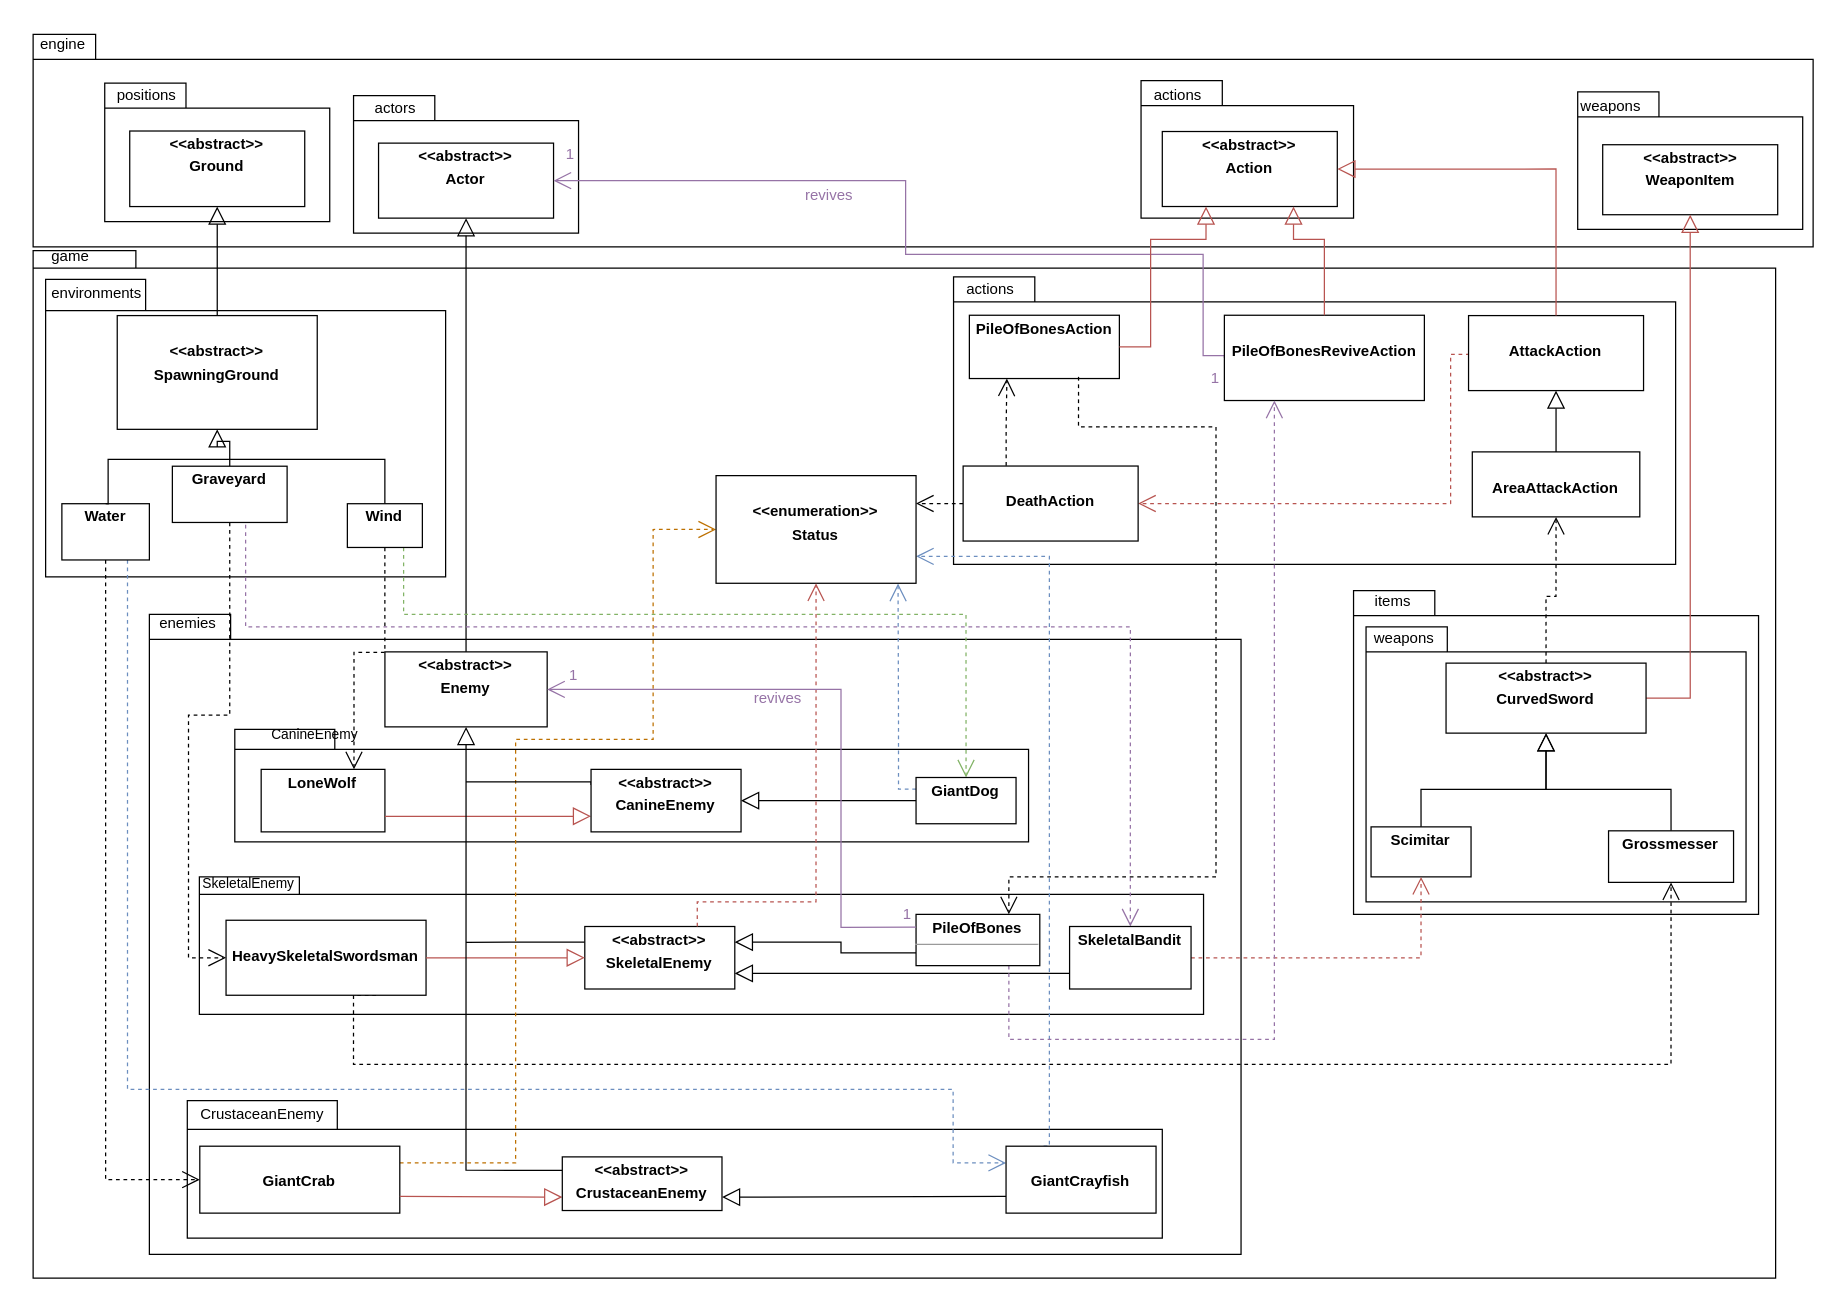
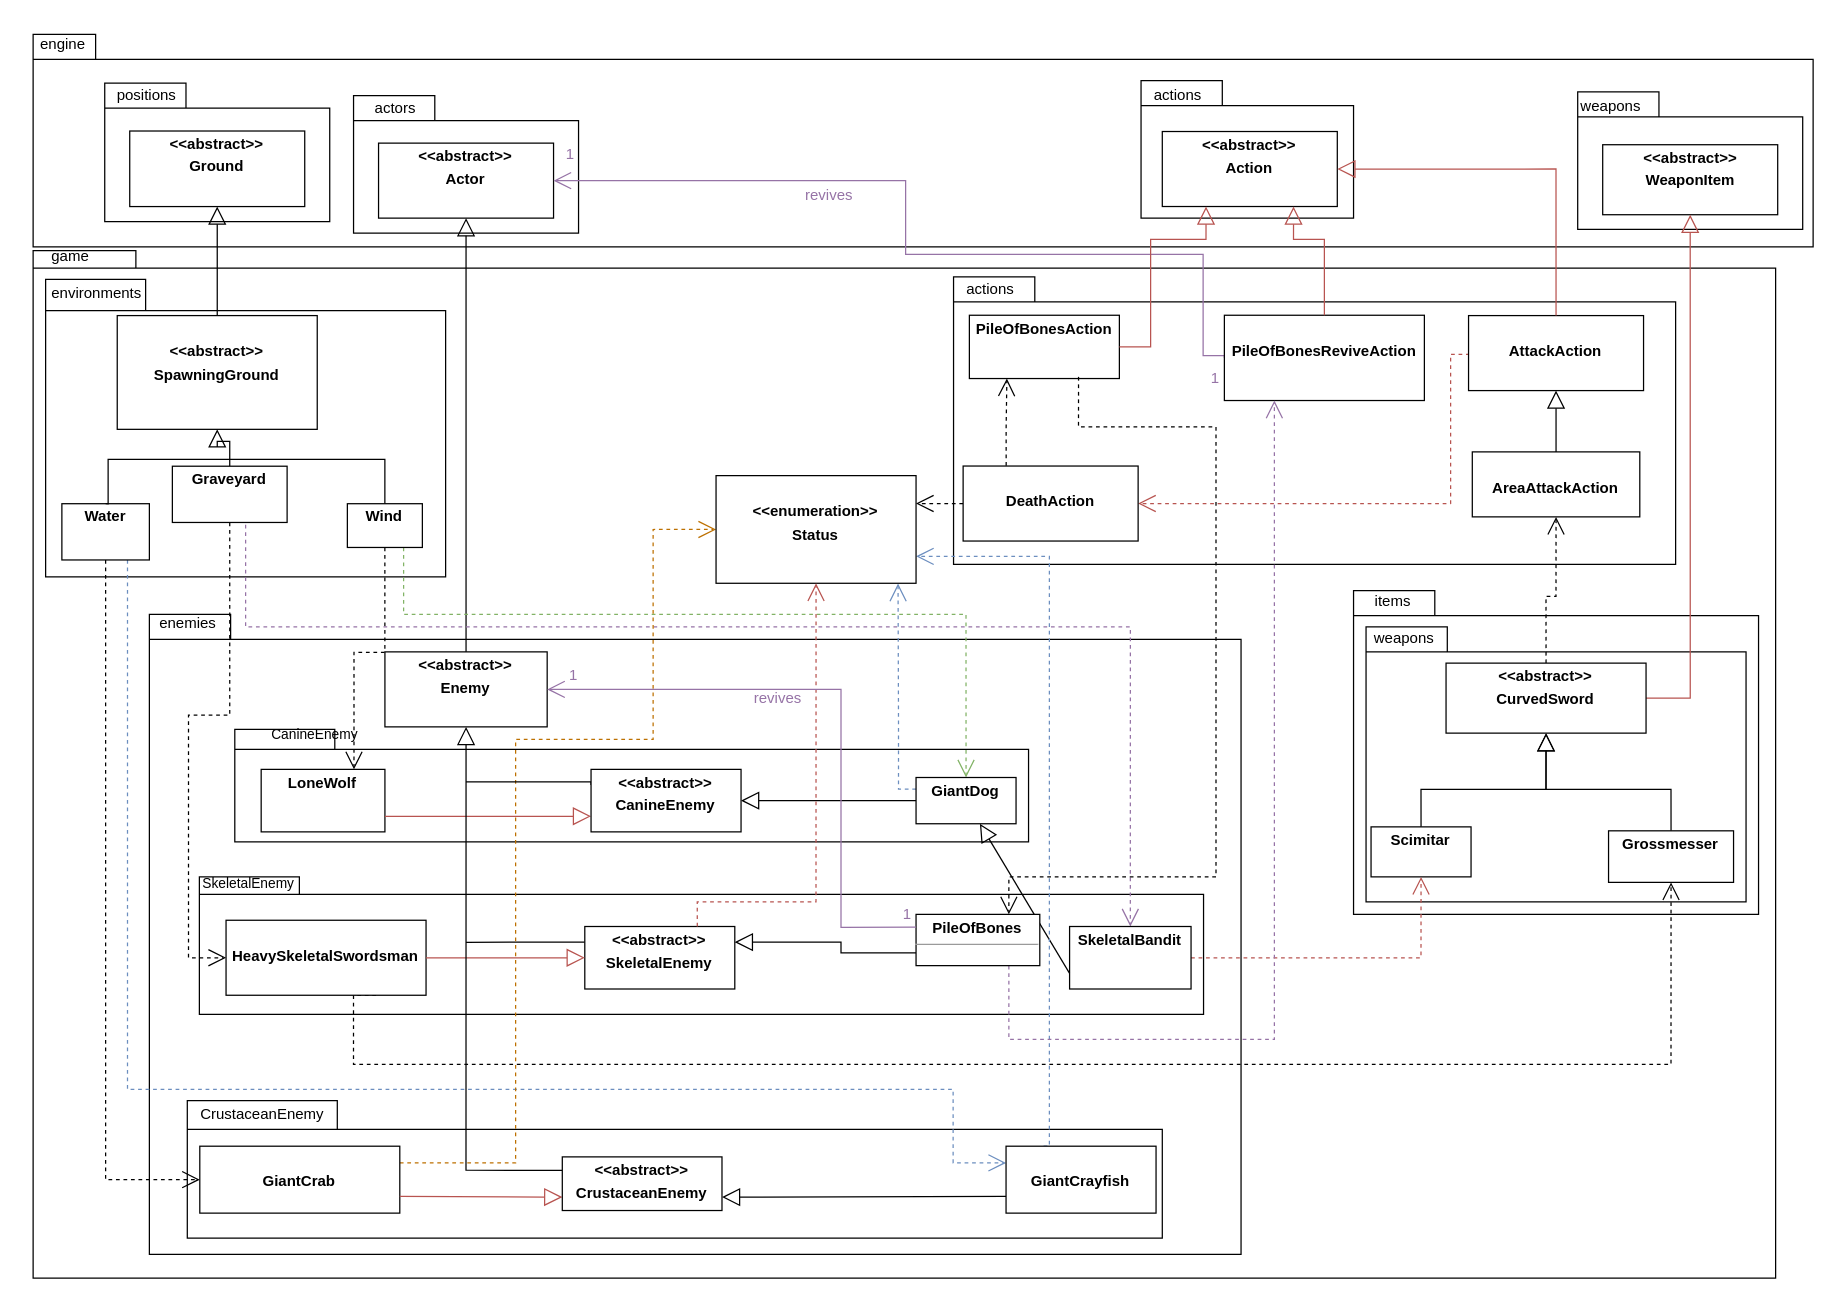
edge "SkeletalBandit" -> "<<abstract>> SkeletalEnemy": now "SkeletalBandit" -> "GiantDog"
